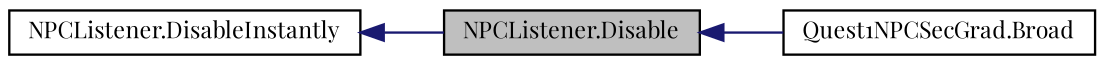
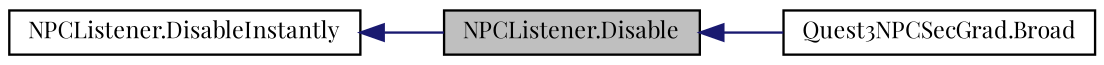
node "Quest1NPCSecGrad.Broad": label "Quest1NPCSecGrad.Broad" -> "Quest3NPCSecGrad.Broad"
